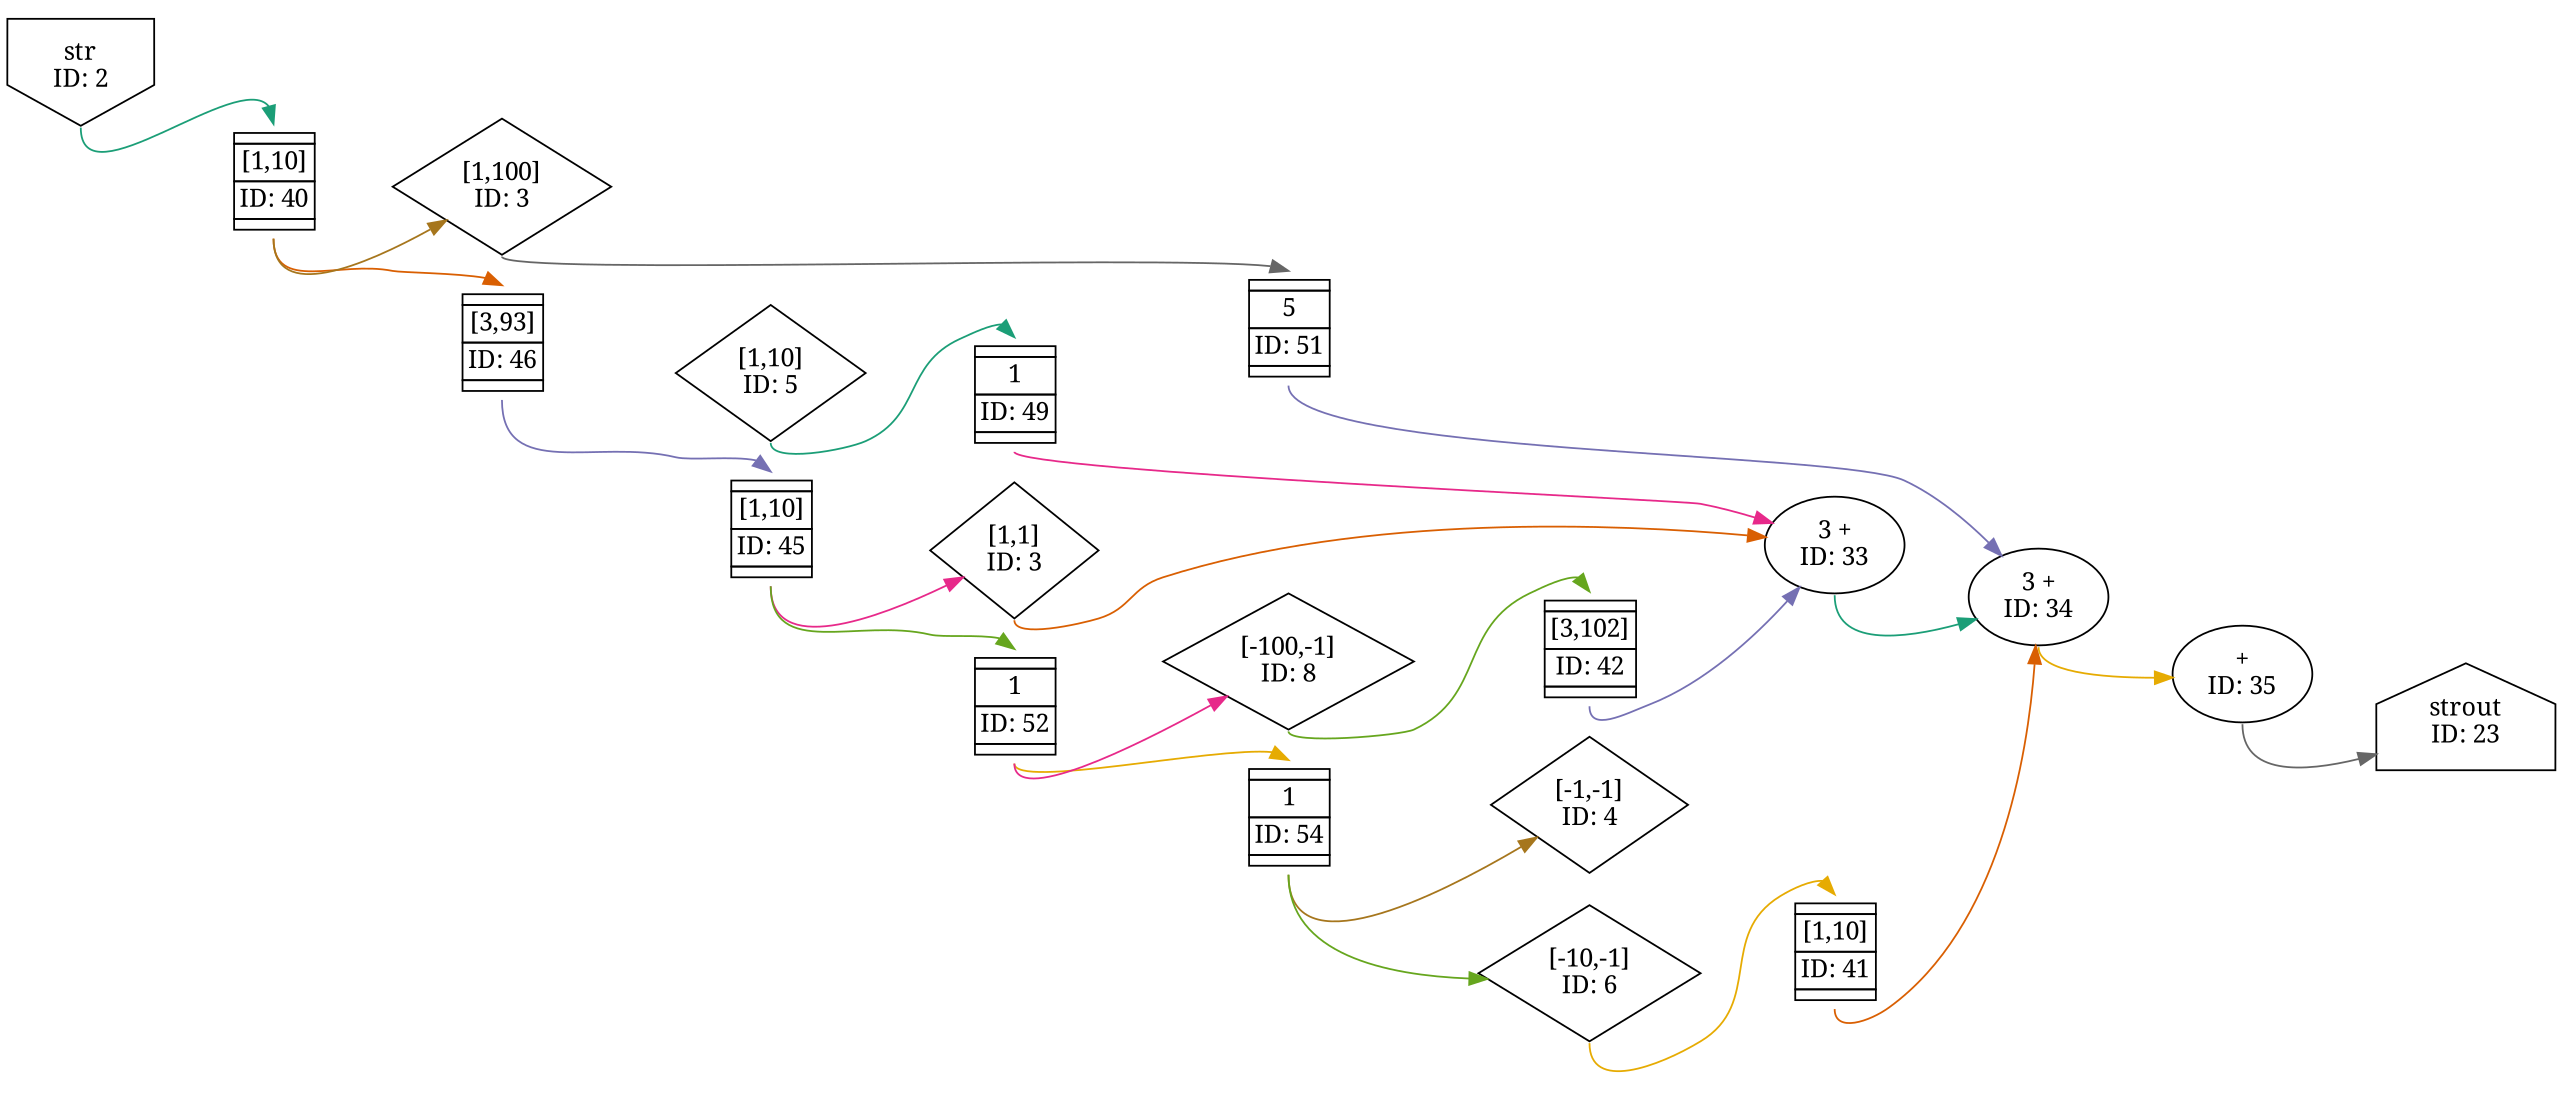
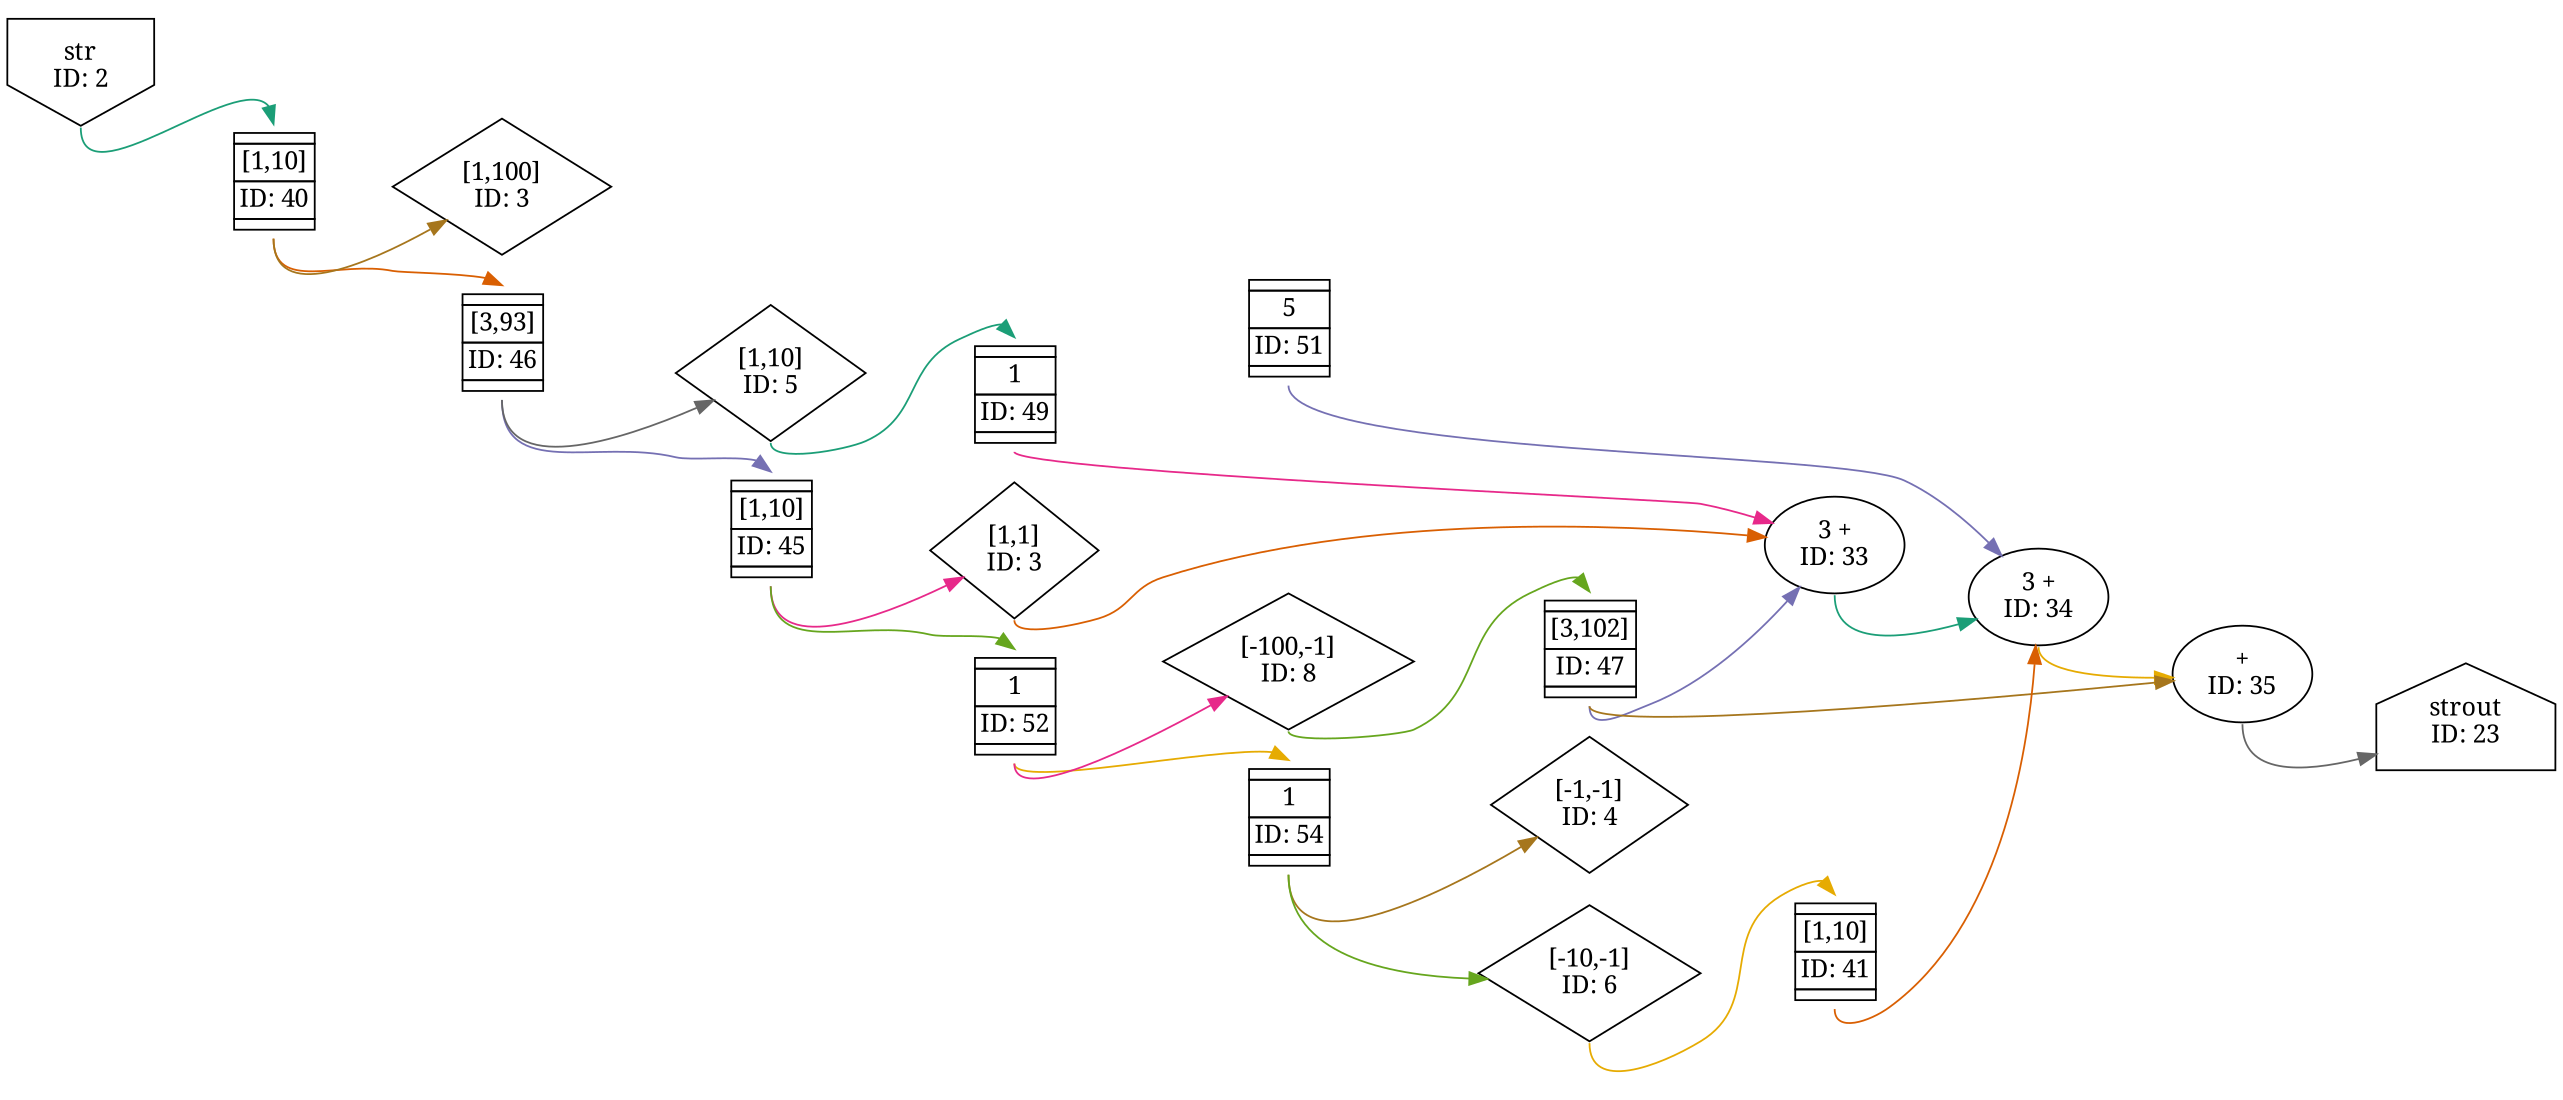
edge "[1,100] ID: 3" -> "5": removed
edge "[3,93]" -> "[1,10] ID: 5": added
node "[3,102]": text "ID: 42" -> "ID: 47"
edge "[3,102]" -> "+ ID: 35": added
